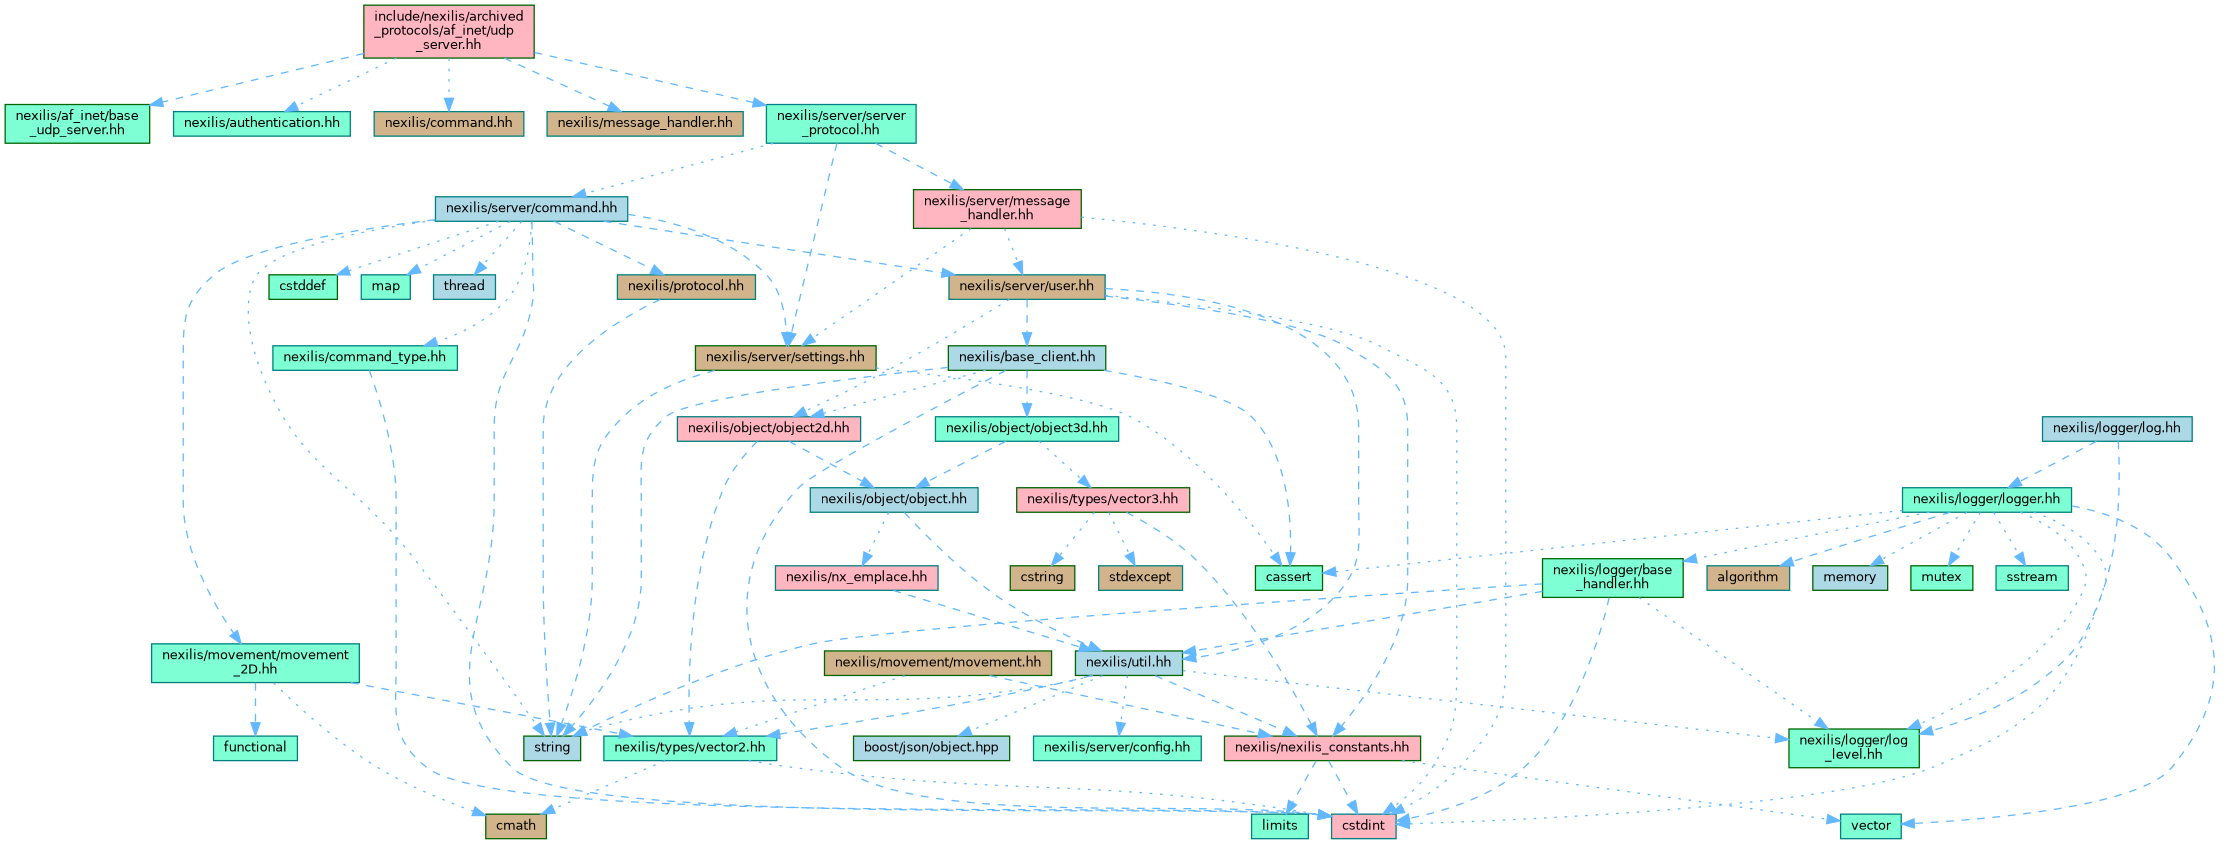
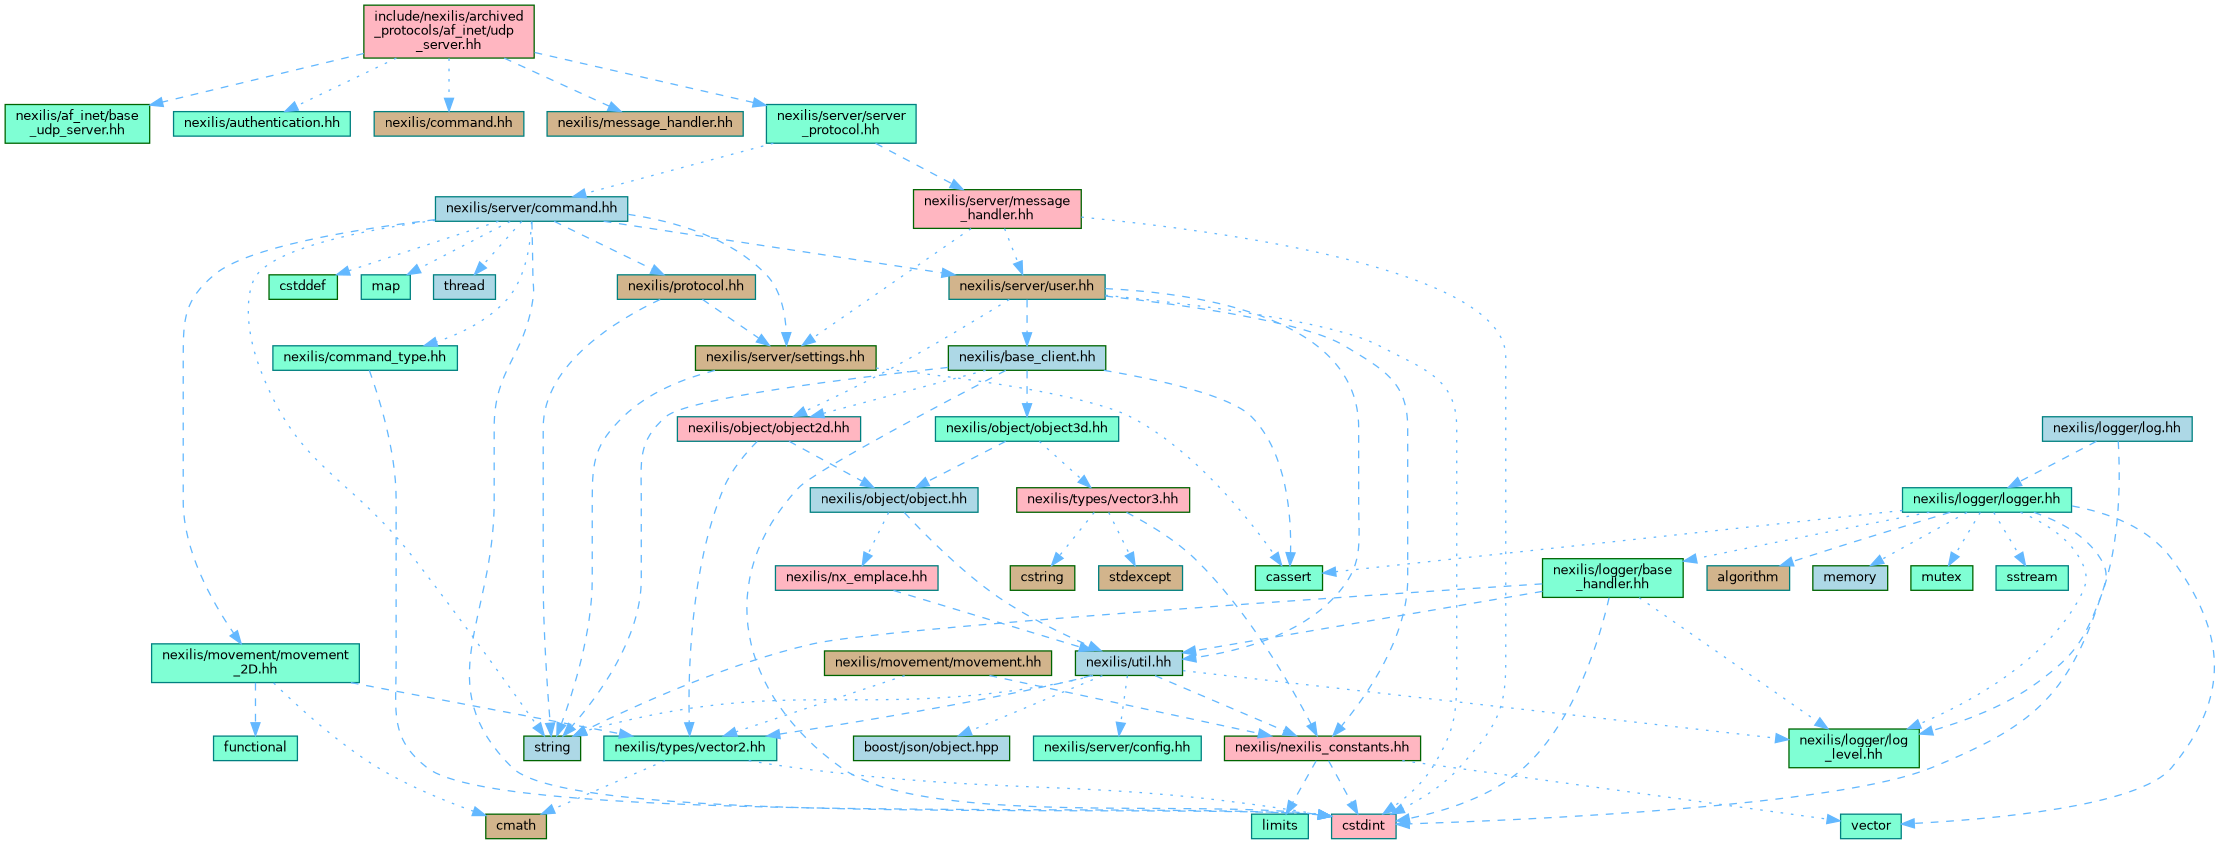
edge "nexilis/server/server _protocol.hh" -> "nexilis/server/settings.hh": now "nexilis/protocol.hh" -> "nexilis/server/settings.hh"
edge "nexilis/logger/logger.hh" -> "cstdint": style dotted -> dashed
